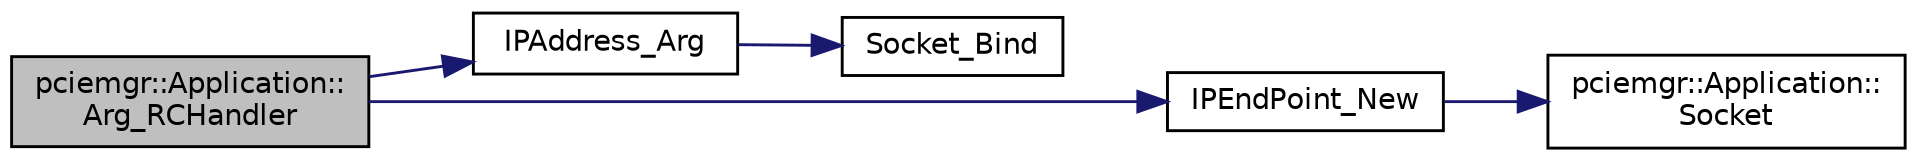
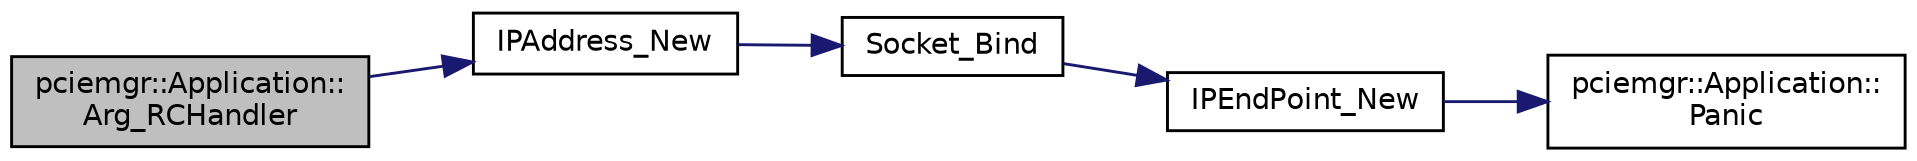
node "IPAddress_Arg": label "IPAddress_Arg" -> "IPAddress_New"
edge "pciemgr::Application:: Arg_RCHandler" -> "IPEndPoint_New": now "Socket_Bind" -> "IPEndPoint_New"
node "pciemgr::Application:: Socket": label "pciemgr::Application:: Socket" -> "pciemgr::Application:: Panic"
